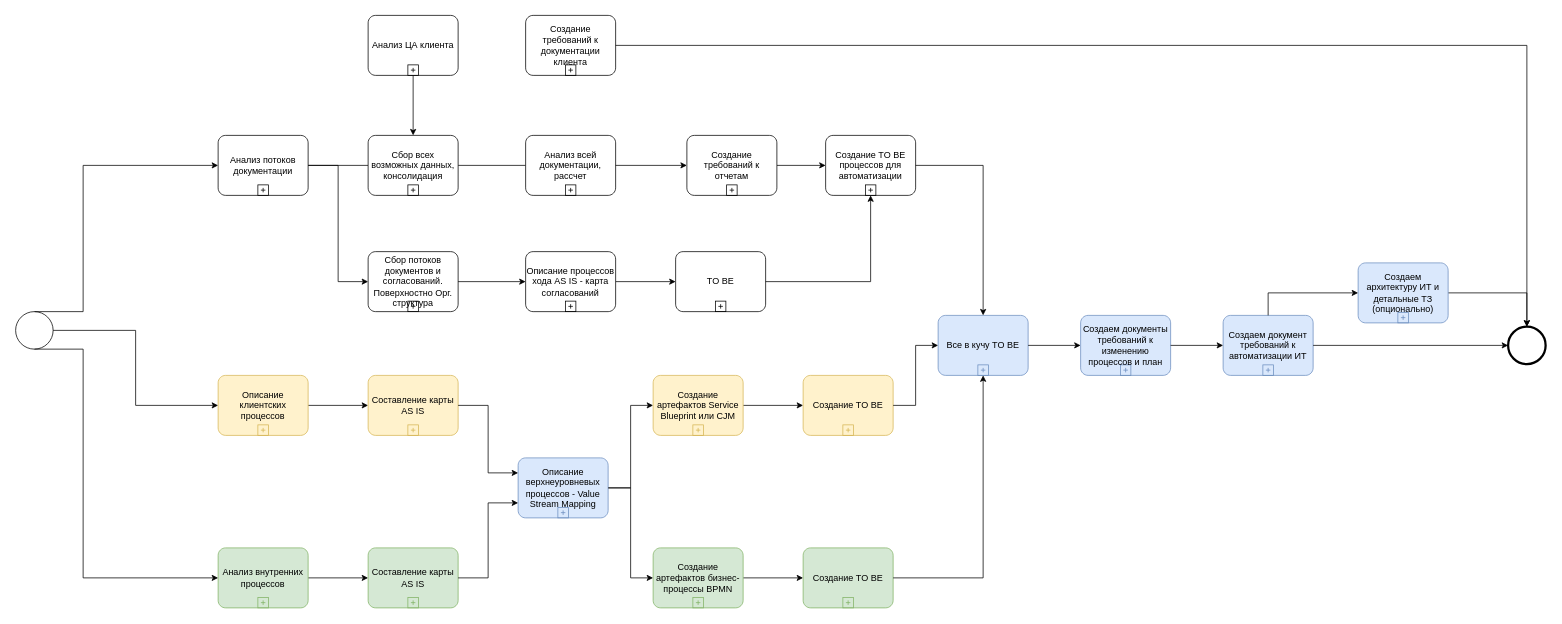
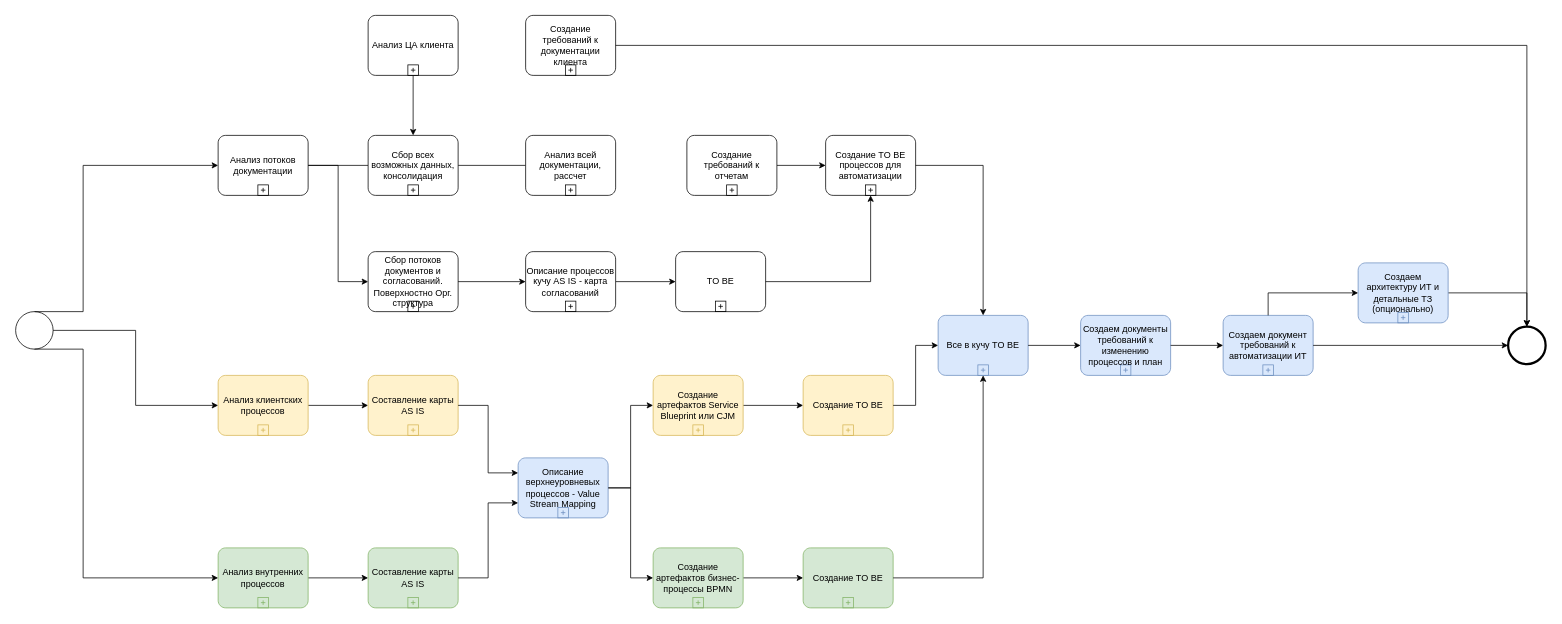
edge "Анализ всей документации, рассчет" -> "Создание требований к отчетам": removed
node "Описание процессов хода AS IS - карта согласований": label "Описание процессов хода AS IS - карта согласований" -> "Описание процессов кучу AS IS - карта согласований"
node "Описание клиентских процессов": label "Описание клиентских процессов" -> "Анализ клиентских процессов"
